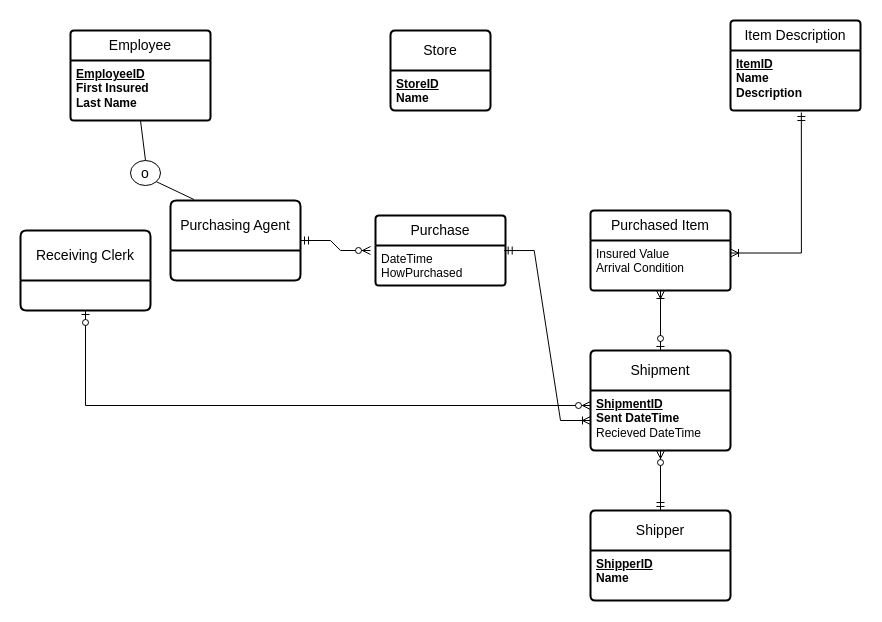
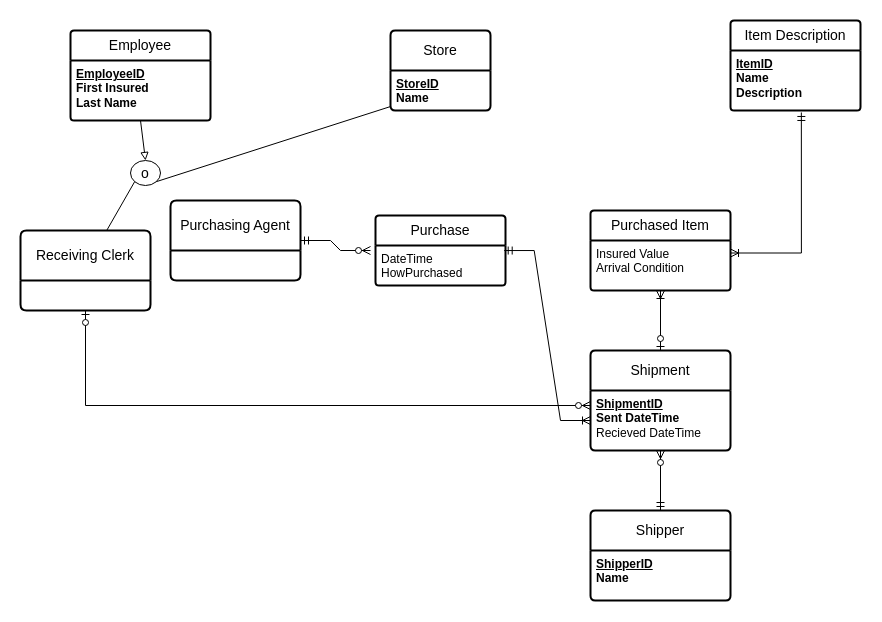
edge "EmployeeID First Insured Last Name" -- "o": arrowhead none -> block
edge "o" -- "Purchasing Agent": now "o" -- "StoreID Name"
edge "o" -- "Receiving Clerk": added
